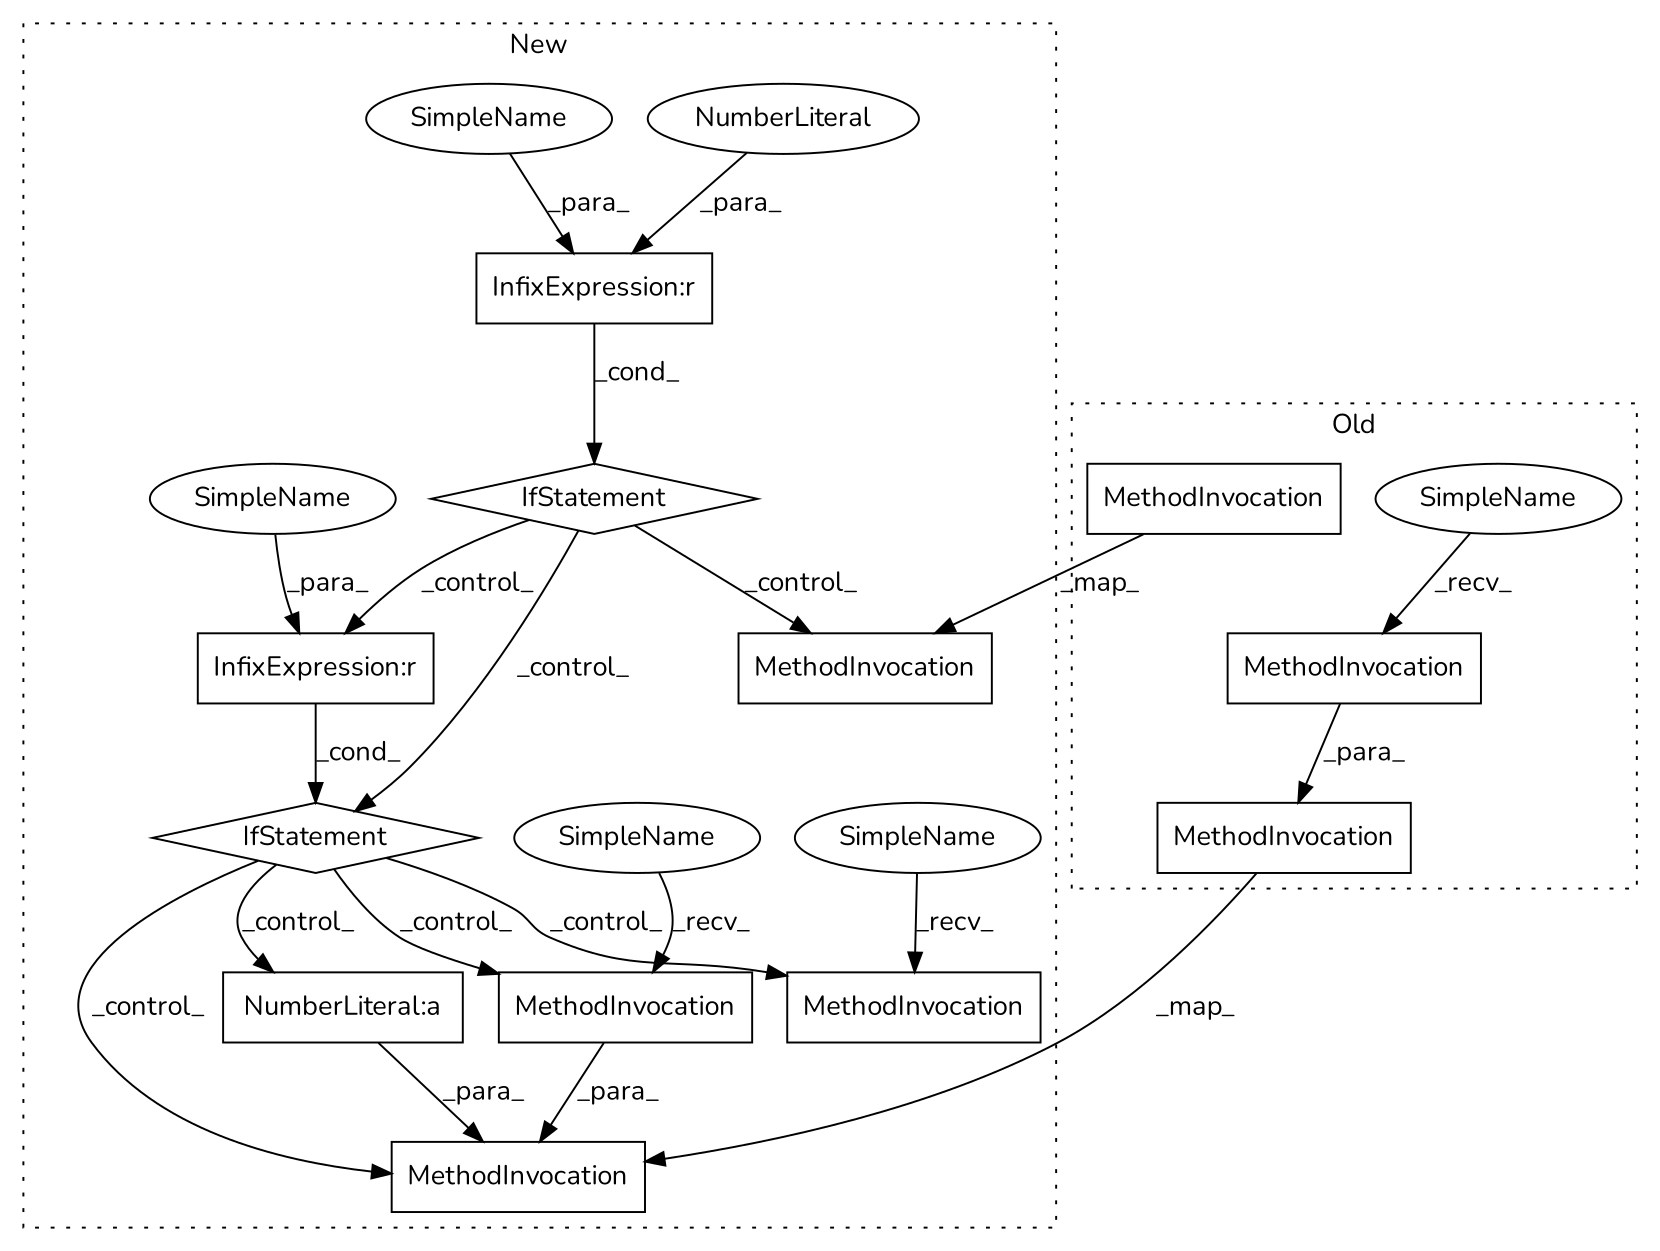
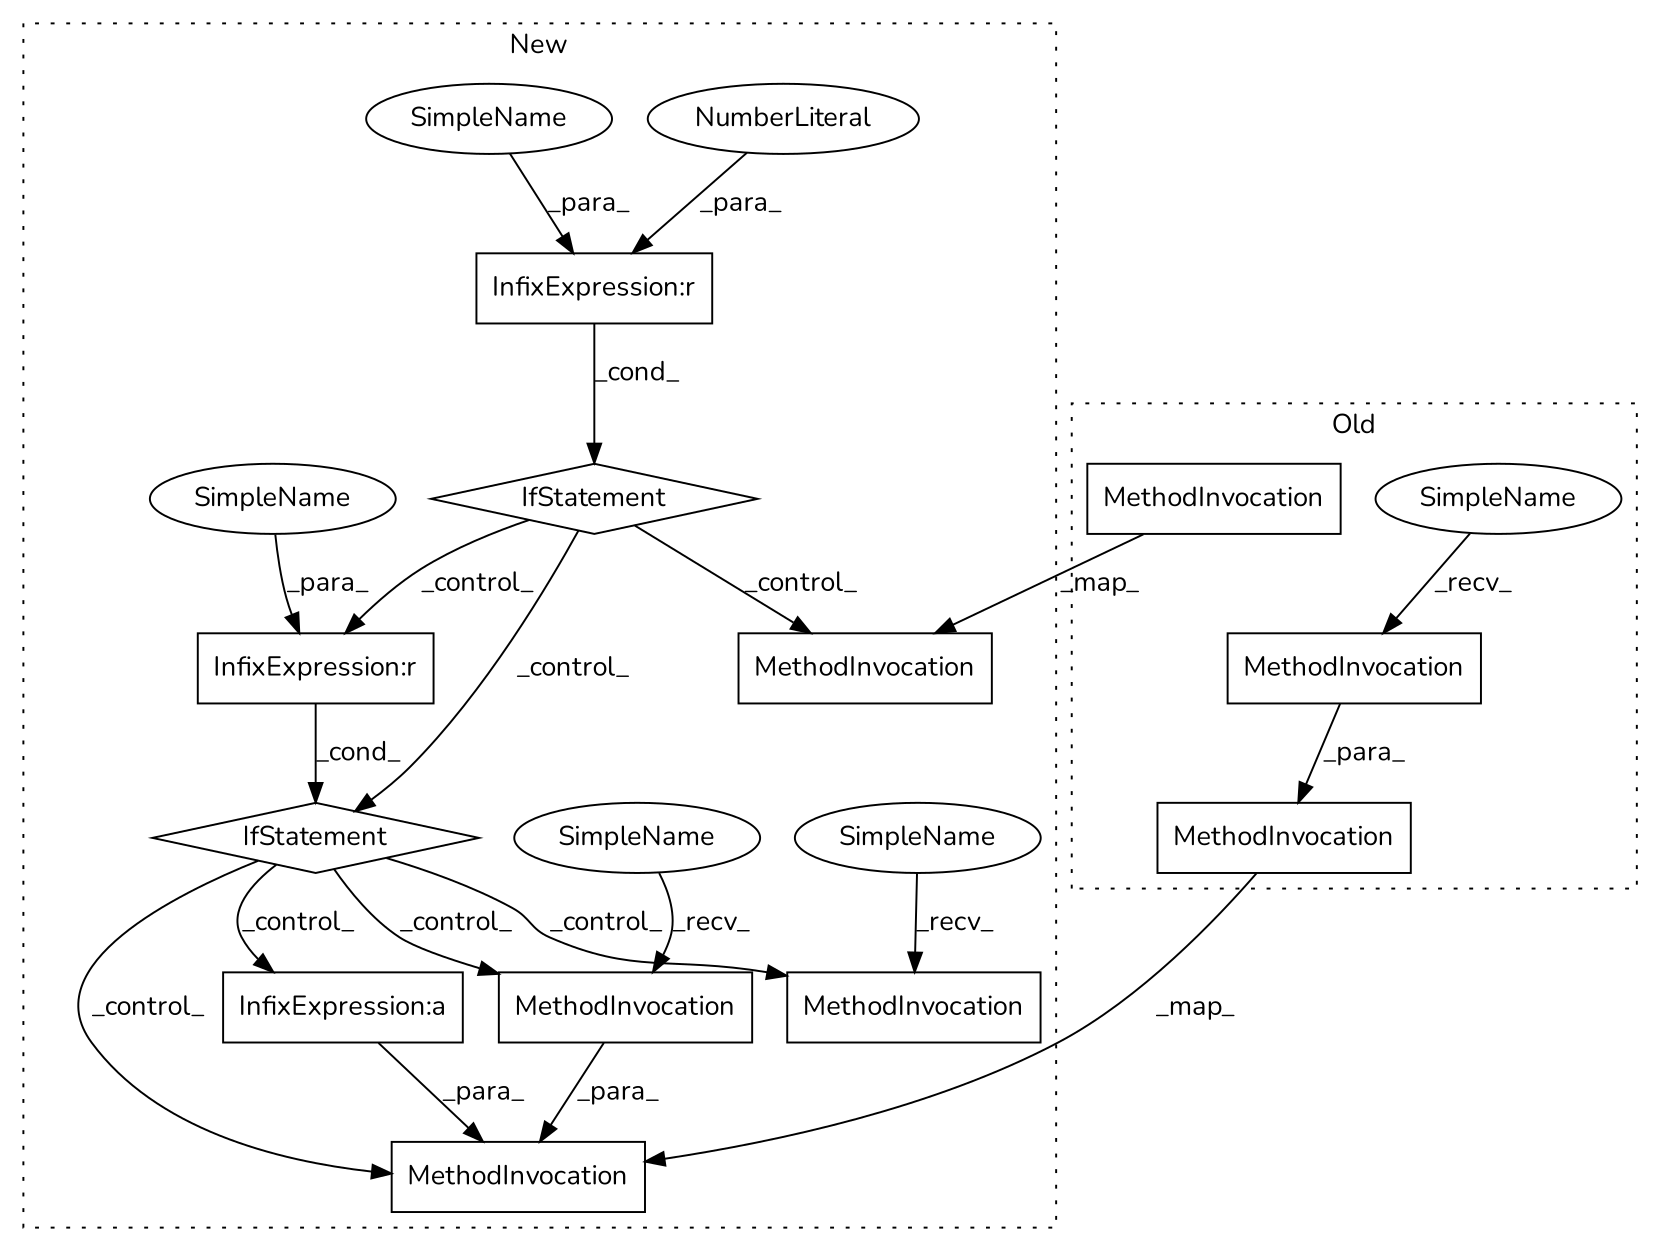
node "NumberLiteral:a": label "NumberLiteral:a" -> "InfixExpression:a"
